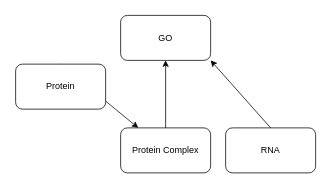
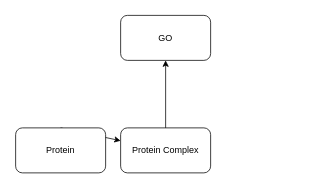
node "Protein": moved (60, 87) -> (60, 150)
edge "RNA" -> "GO": removed
node "RNA": removed
